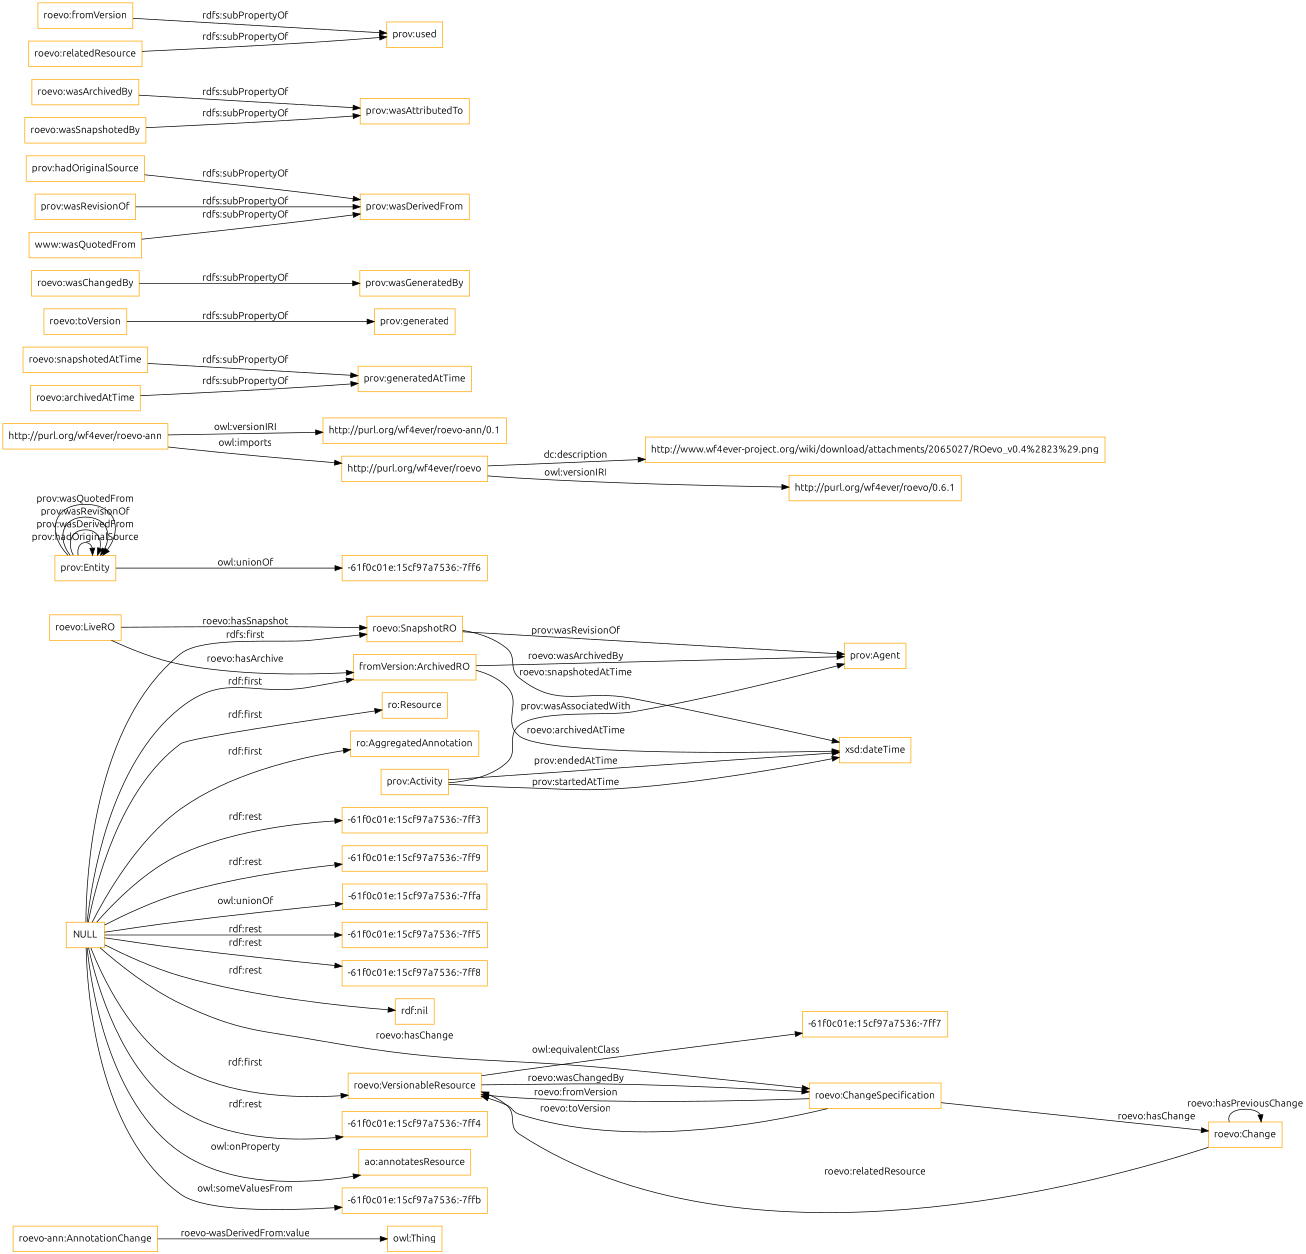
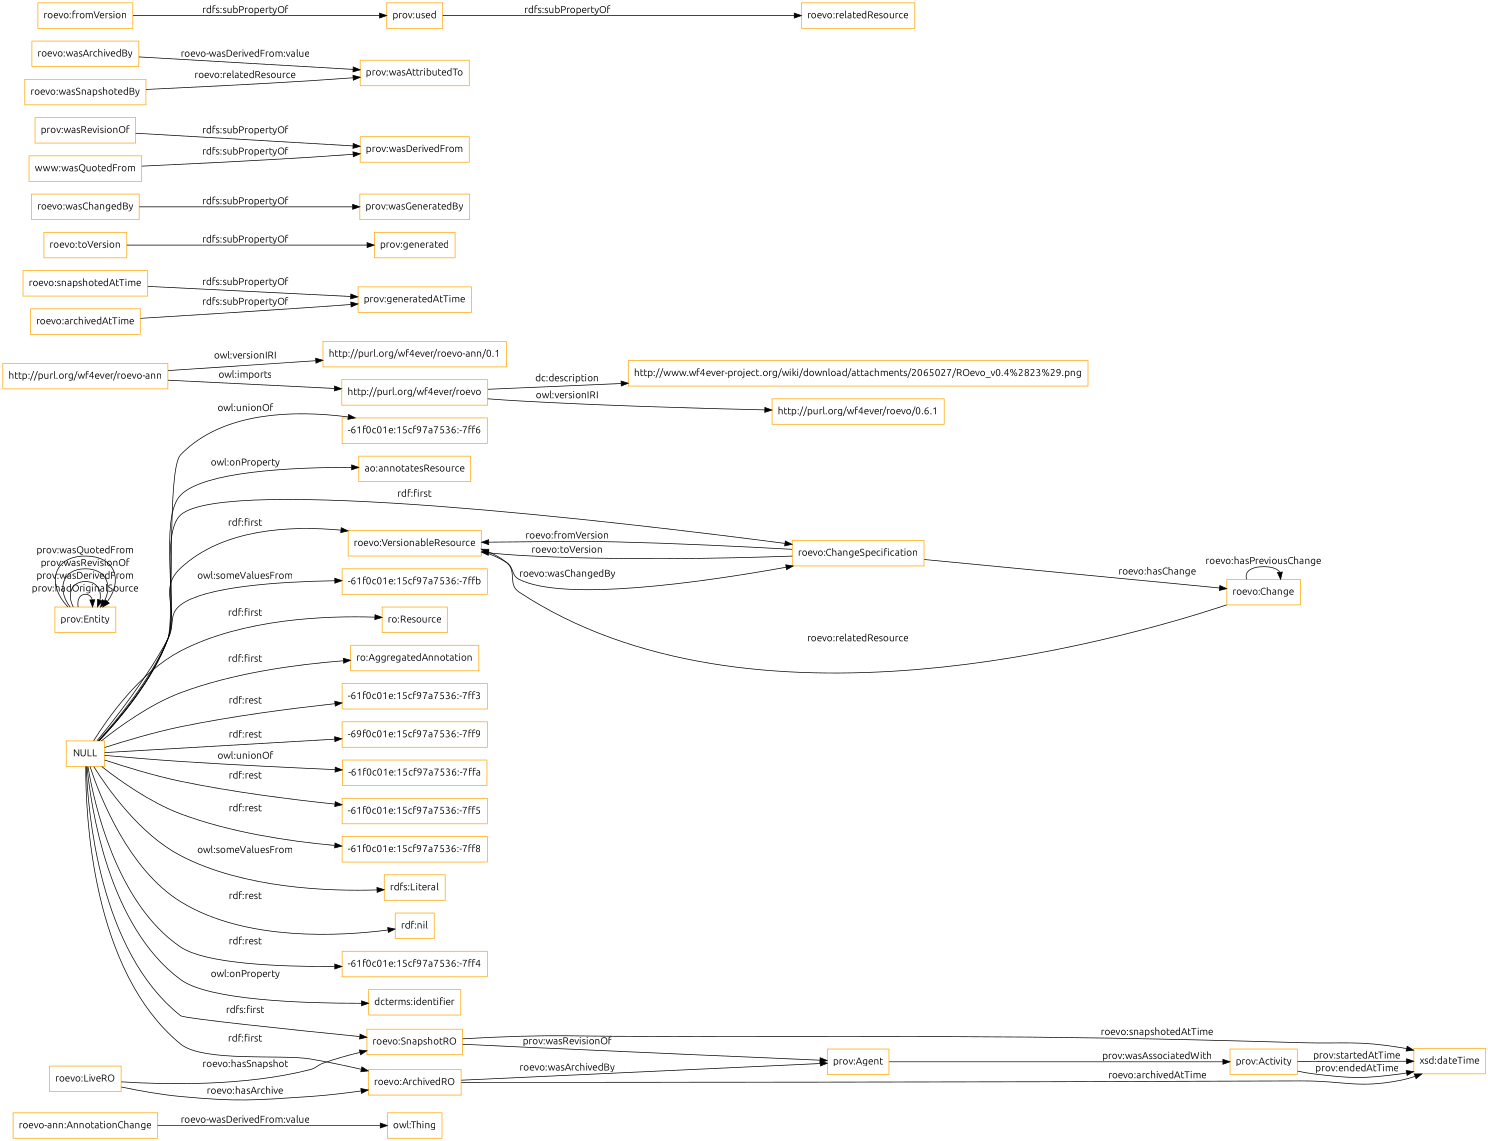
edge "roevo:relatedResource" -> "prov:used": reversed
edge "roevo:wasArchivedBy" -> "prov:wasAttributedTo": label "rdfs:subPropertyOf" -> "roevo-wasDerivedFrom:value"
edge "roevo:wasSnapshotedBy" -> "prov:wasAttributedTo": label "rdfs:subPropertyOf" -> "roevo:relatedResource"
node "prov:hadOriginalSource": removed
edge "prov:Entity" -> "-61f0c01e:15cf97a7536:-7ff6": now "NULL" -> "-61f0c01e:15cf97a7536:-7ff6"
node "fromVersion:ArchivedRO": label "fromVersion:ArchivedRO" -> "roevo:ArchivedRO"
edge "prov:Activity" -> "prov:Agent": reversed
node "-61f0c01e:15cf97a7536:-7ff9": label "-61f0c01e:15cf97a7536:-7ff9" -> "-69f0c01e:15cf97a7536:-7ff9"
node "rdfs:Literal": added
node "dcterms:identifier": added
node "-61f0c01e:15cf97a7536:-7ff7": removed
edge "NULL" -> "roevo:ChangeSpecification": label "roevo:hasChange" -> "rdf:first"
